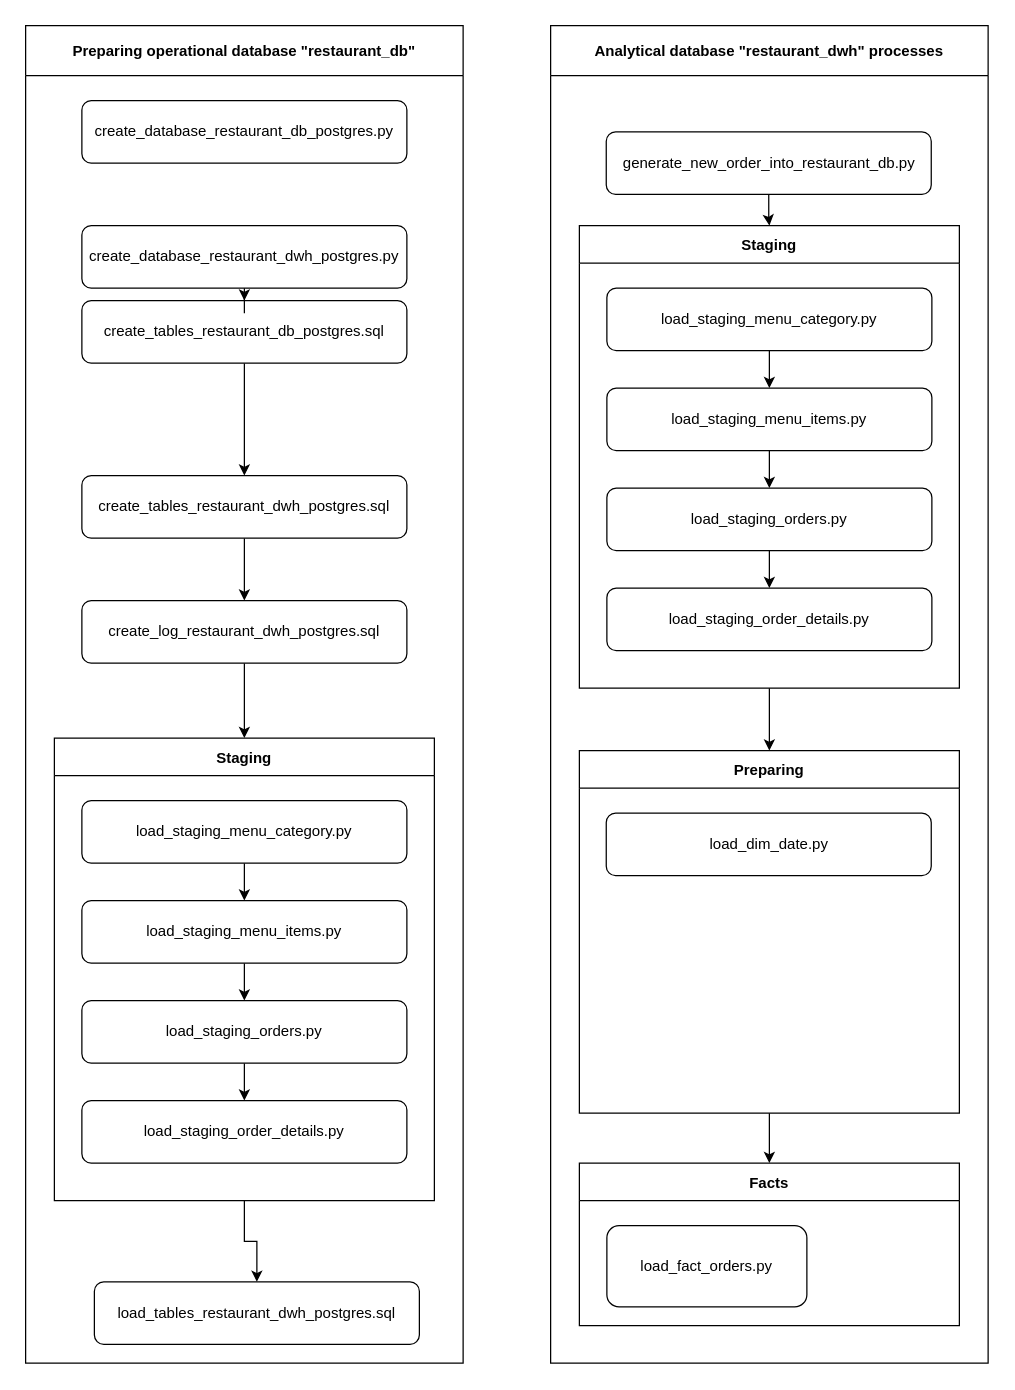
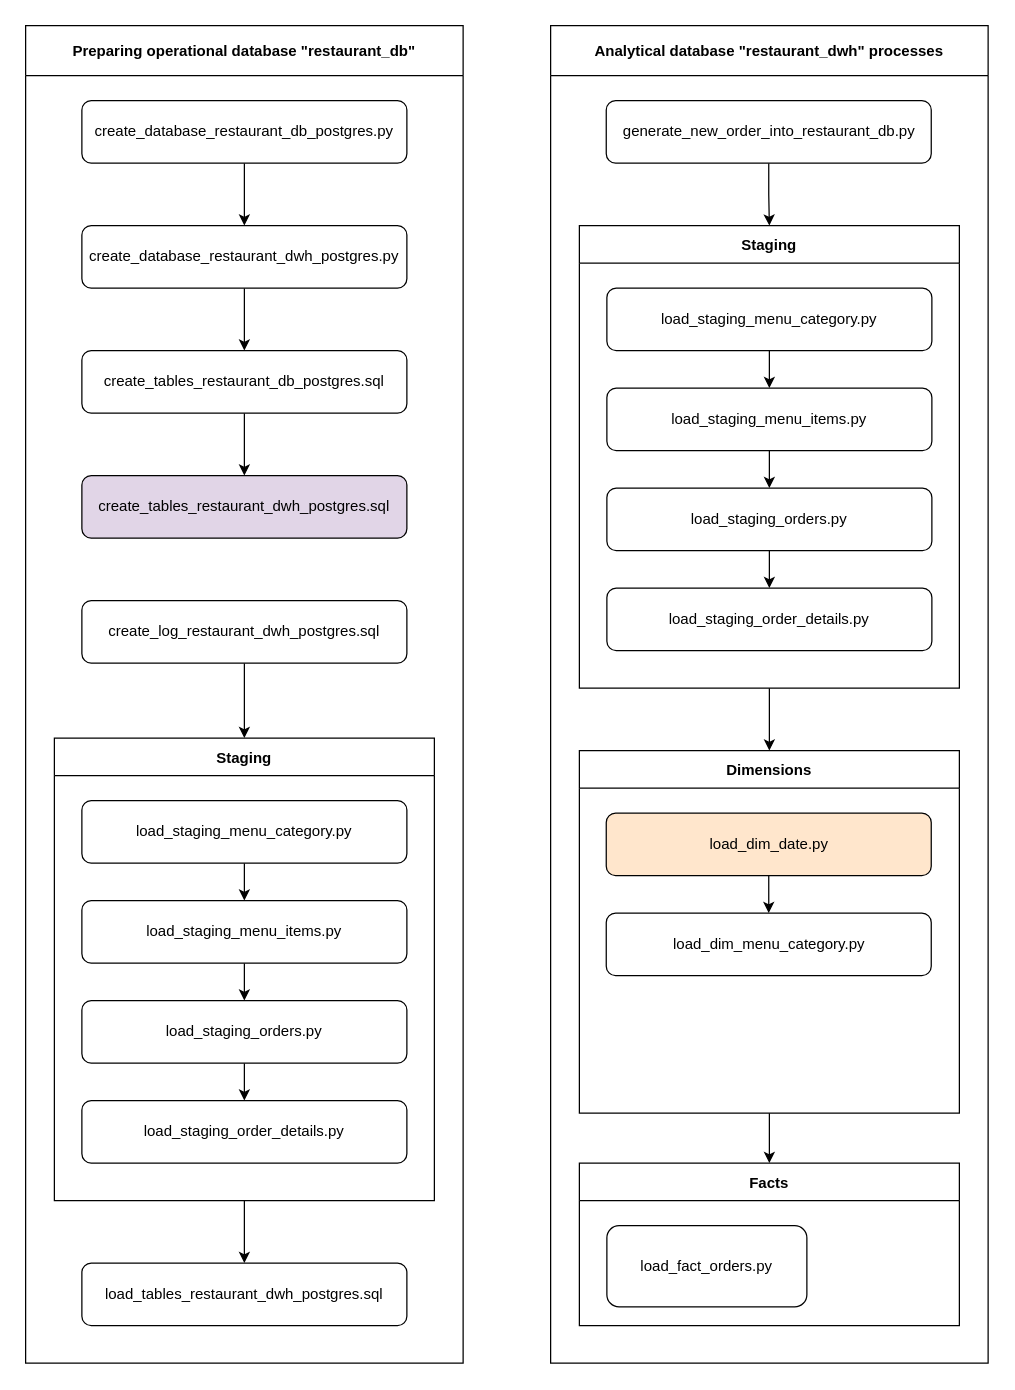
node "generate_new_order_into_restaurant_db.py": moved (769, 163) -> (769, 132)
edge "create_database_restaurant_db_postgres.py" -> "create_database_restaurant_dwh_postgres.py": added
node "create_tables_restaurant_db_postgres.sql": moved (244, 332) -> (244, 382)
node "create_tables_restaurant_dwh_postgres.sql": fillcolor #ffffff -> #e1d5e7
edge "create_tables_restaurant_dwh_postgres.sql" -> "create_log_restaurant_dwh_postgres.sql": removed
node "Preparing": label "Preparing" -> "Dimensions"
node "load_dim_date.py": fillcolor #ffffff -> #ffe6cc
edge "load_dim_date.py" -> "load_dim_menu_category.py": added
node "load_dim_menu_category.py": added
node "load_tables_restaurant_dwh_postgres.sql": moved (257, 1313) -> (244, 1294)
